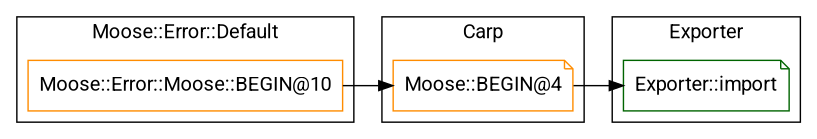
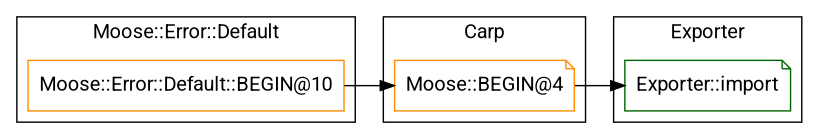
node "Moose::Error::Moose::BEGIN@10": label "Moose::Error::Moose::BEGIN@10" -> "Moose::Error::Default::BEGIN@10"
